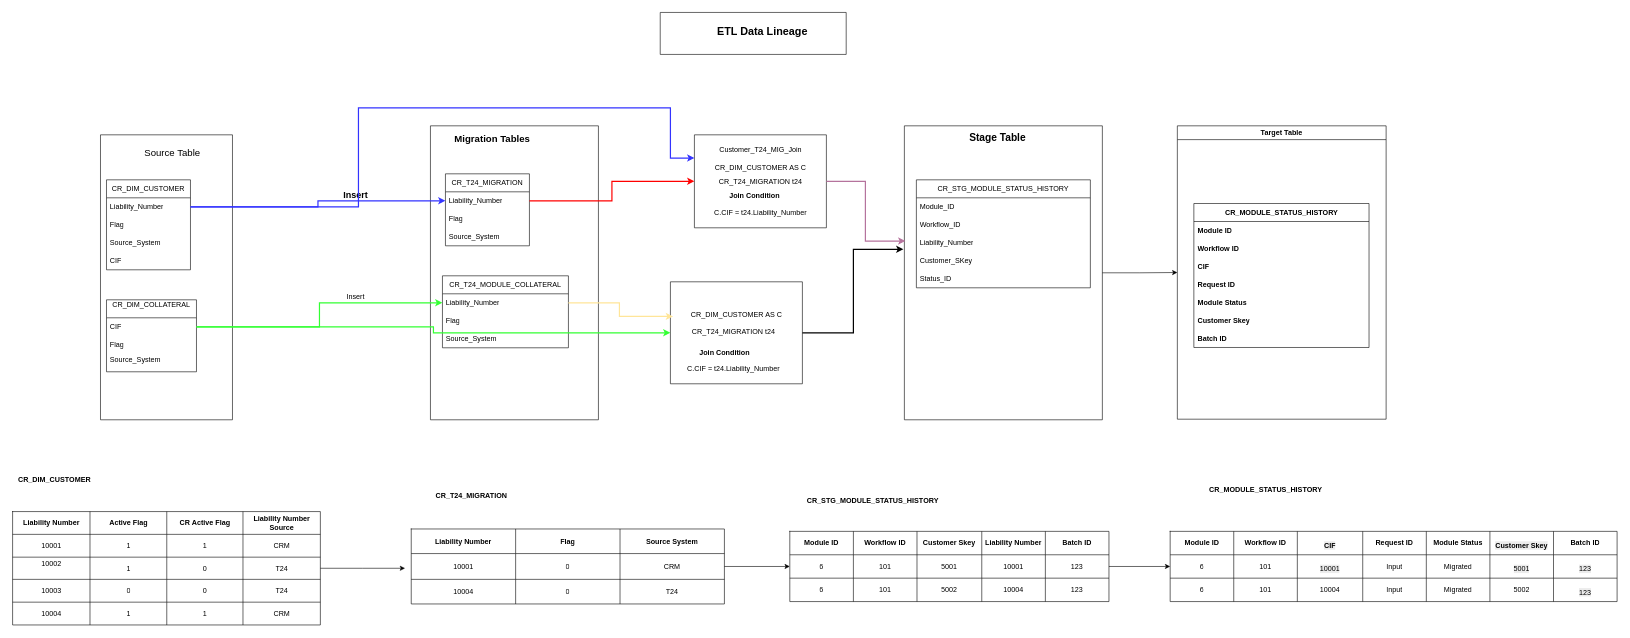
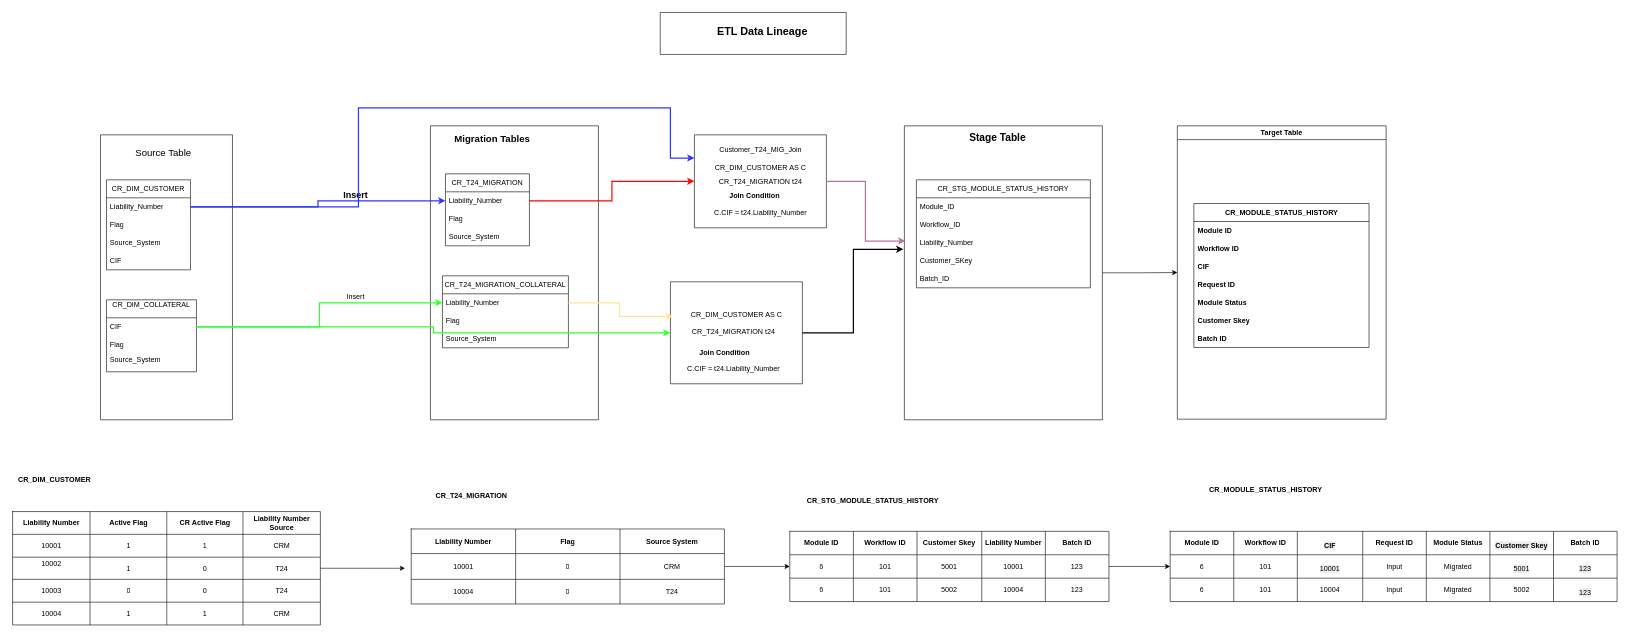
node "Source Table": moved (173, 153) -> (164, 153)
node "Status_ID": label "Status_ID" -> "Batch_ID"
node "CR_T24_MODULE_COLLATERAL": label "CR_T24_MODULE_COLLATERAL" -> "CR_T24_MIGRATION_COLLATERAL"
